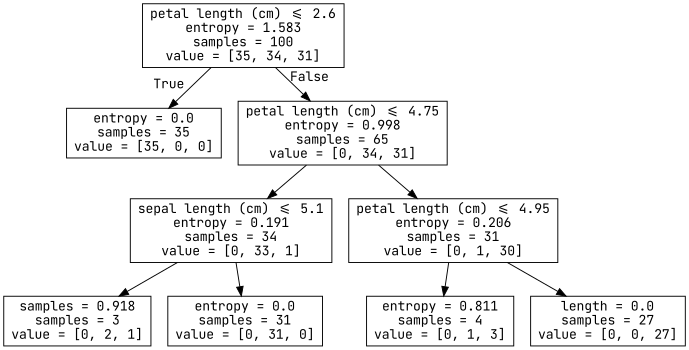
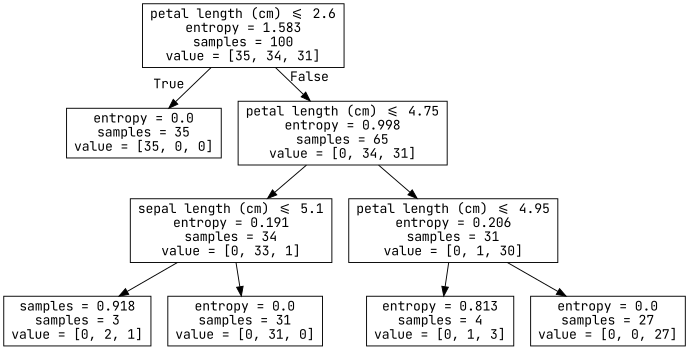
node "entropy = 0.811 samples = 4 value = [0, 1, 3]": label "entropy = 0.811 samples = 4 value = [0, 1, 3]" -> "entropy = 0.813 samples = 4 value = [0, 1, 3]"
node "length = 0.0 samples = 27 value = [0, 0, 27]": label "length = 0.0 samples = 27 value = [0, 0, 27]" -> "entropy = 0.0 samples = 27 value = [0, 0, 27]"
